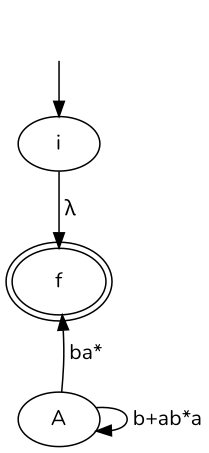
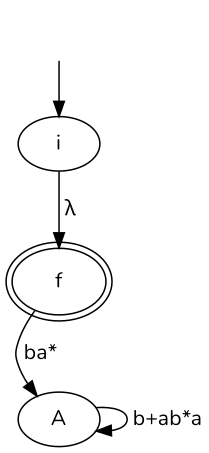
edge "A" -> "f": reversed
